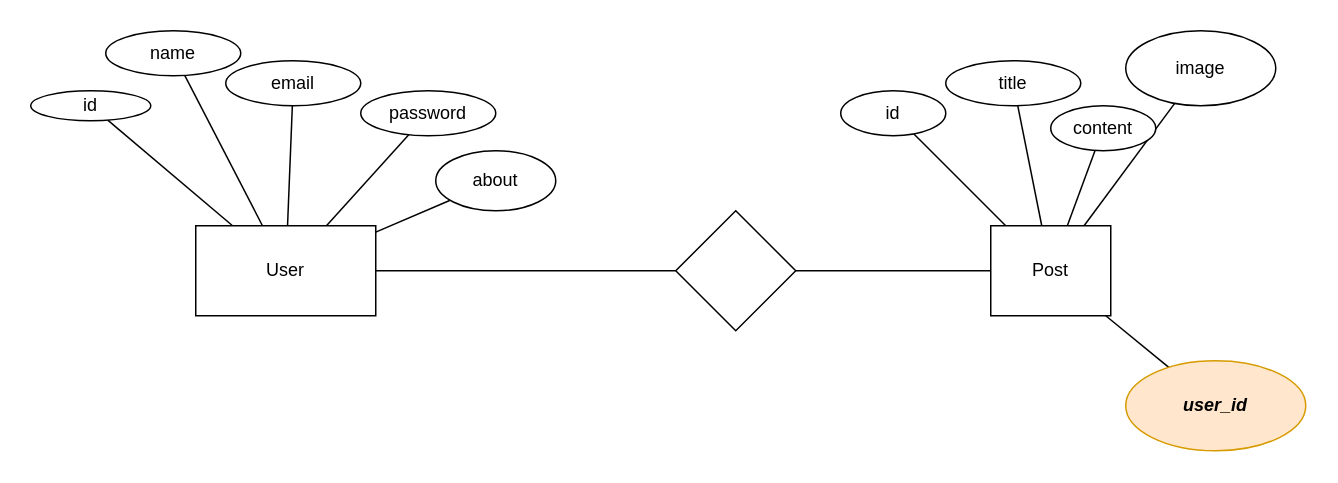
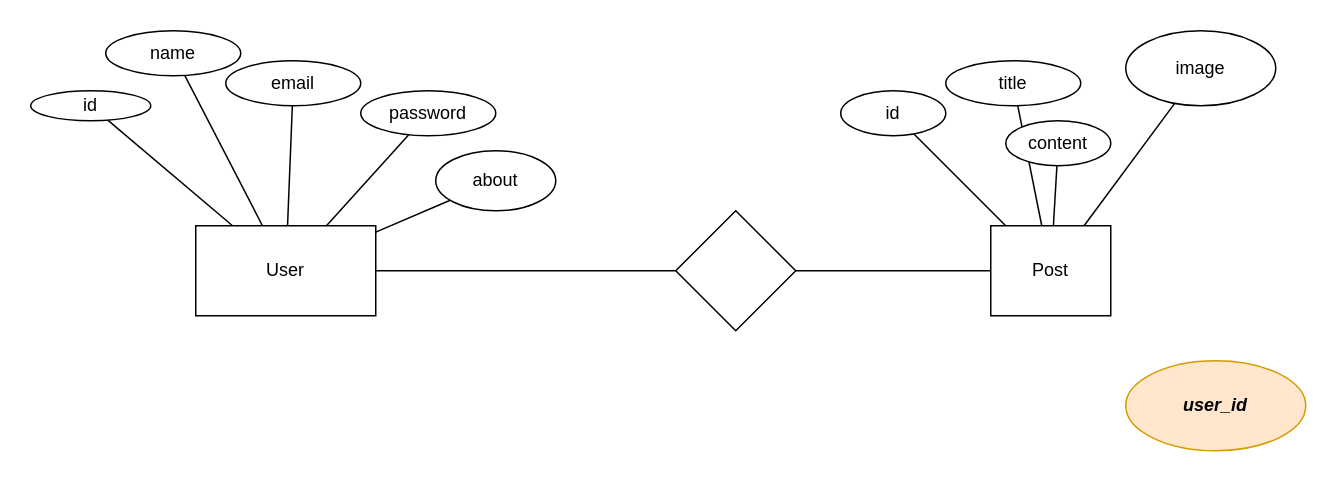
node "content": moved (1103, 128) -> (1058, 143)
edge "Post" -- "user_id": removed
